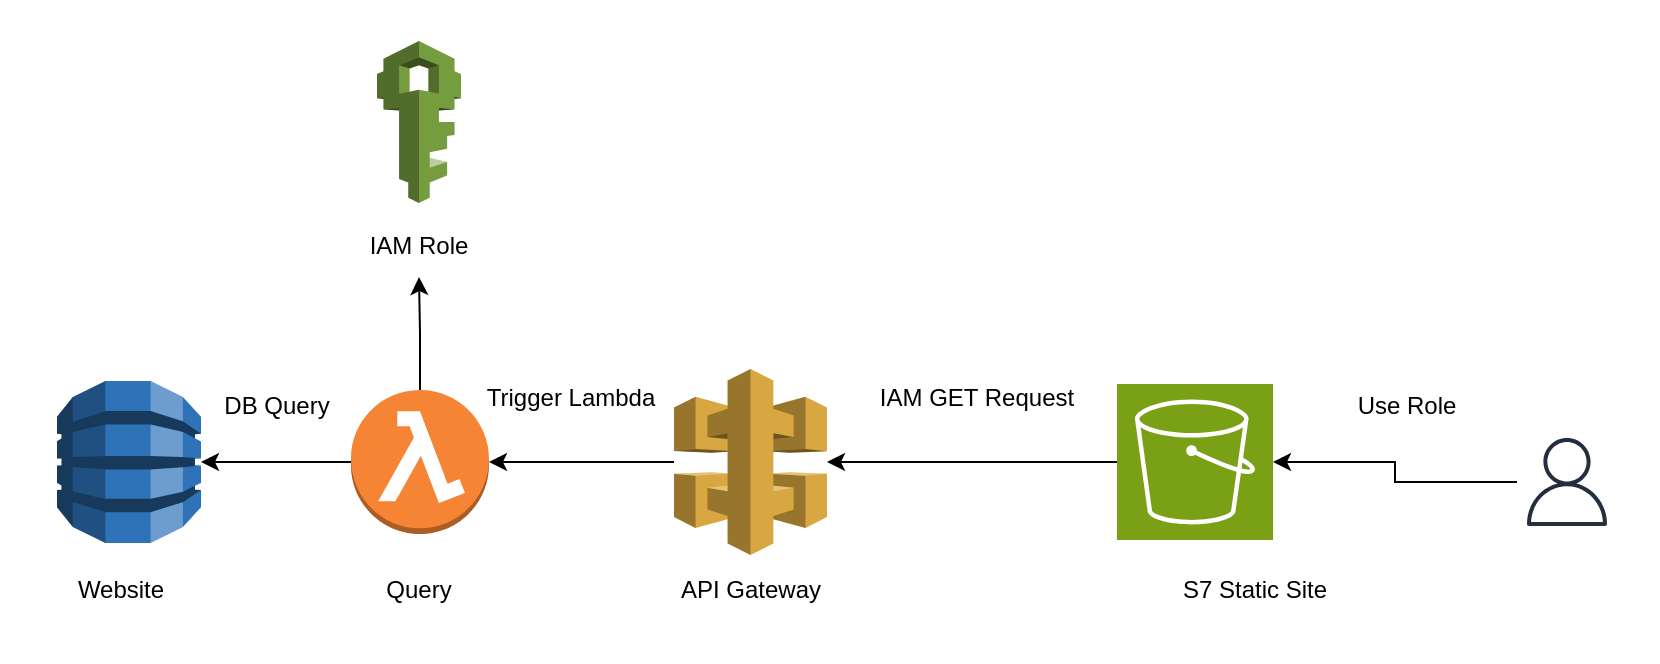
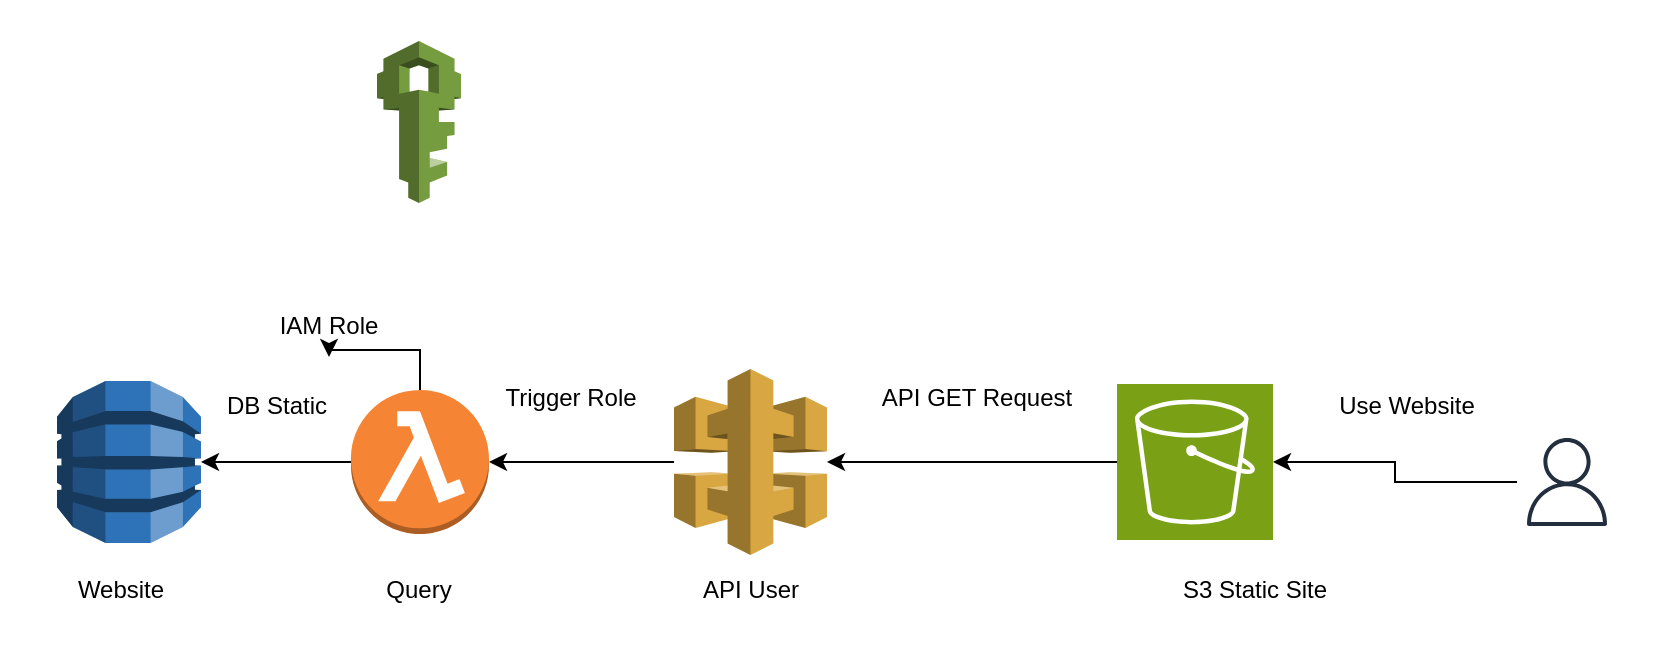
node "IAM Role": moved (419, 247) -> (329, 327)
node "Trigger Lambda": label "Trigger Lambda" -> "Trigger Role"
node "IAM GET Request": label "IAM GET Request" -> "API GET Request"
node "DB Query": label "DB Query" -> "DB Static"
node "Use Role": label "Use Role" -> "Use Website"
node "API Gateway": label "API Gateway" -> "API User"
node "S7 Static Site": label "S7 Static Site" -> "S3 Static Site"
